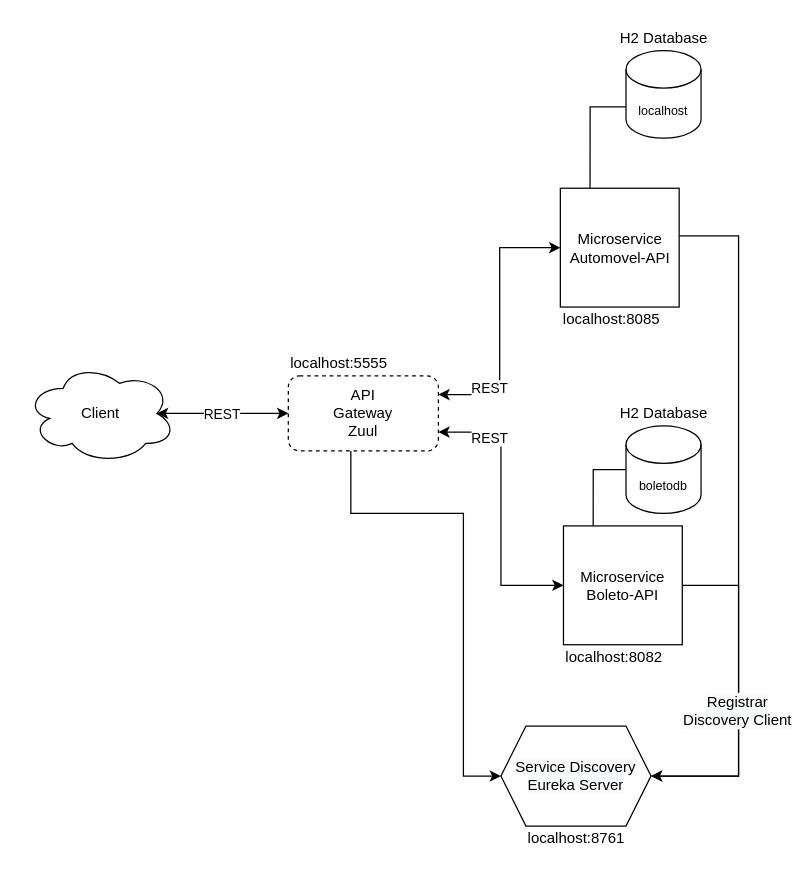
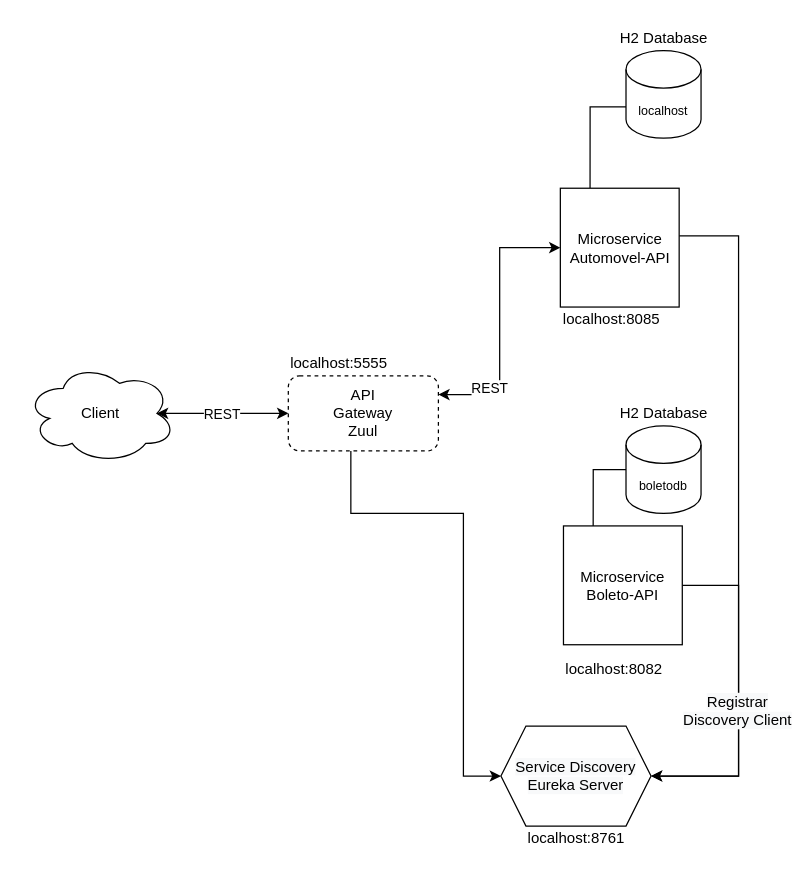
edge "API Gateway Zuul" -- "Microservice Boleto-API": removed, label "REST"
node "localhost:8082": moved (619, 657) -> (619, 669)
